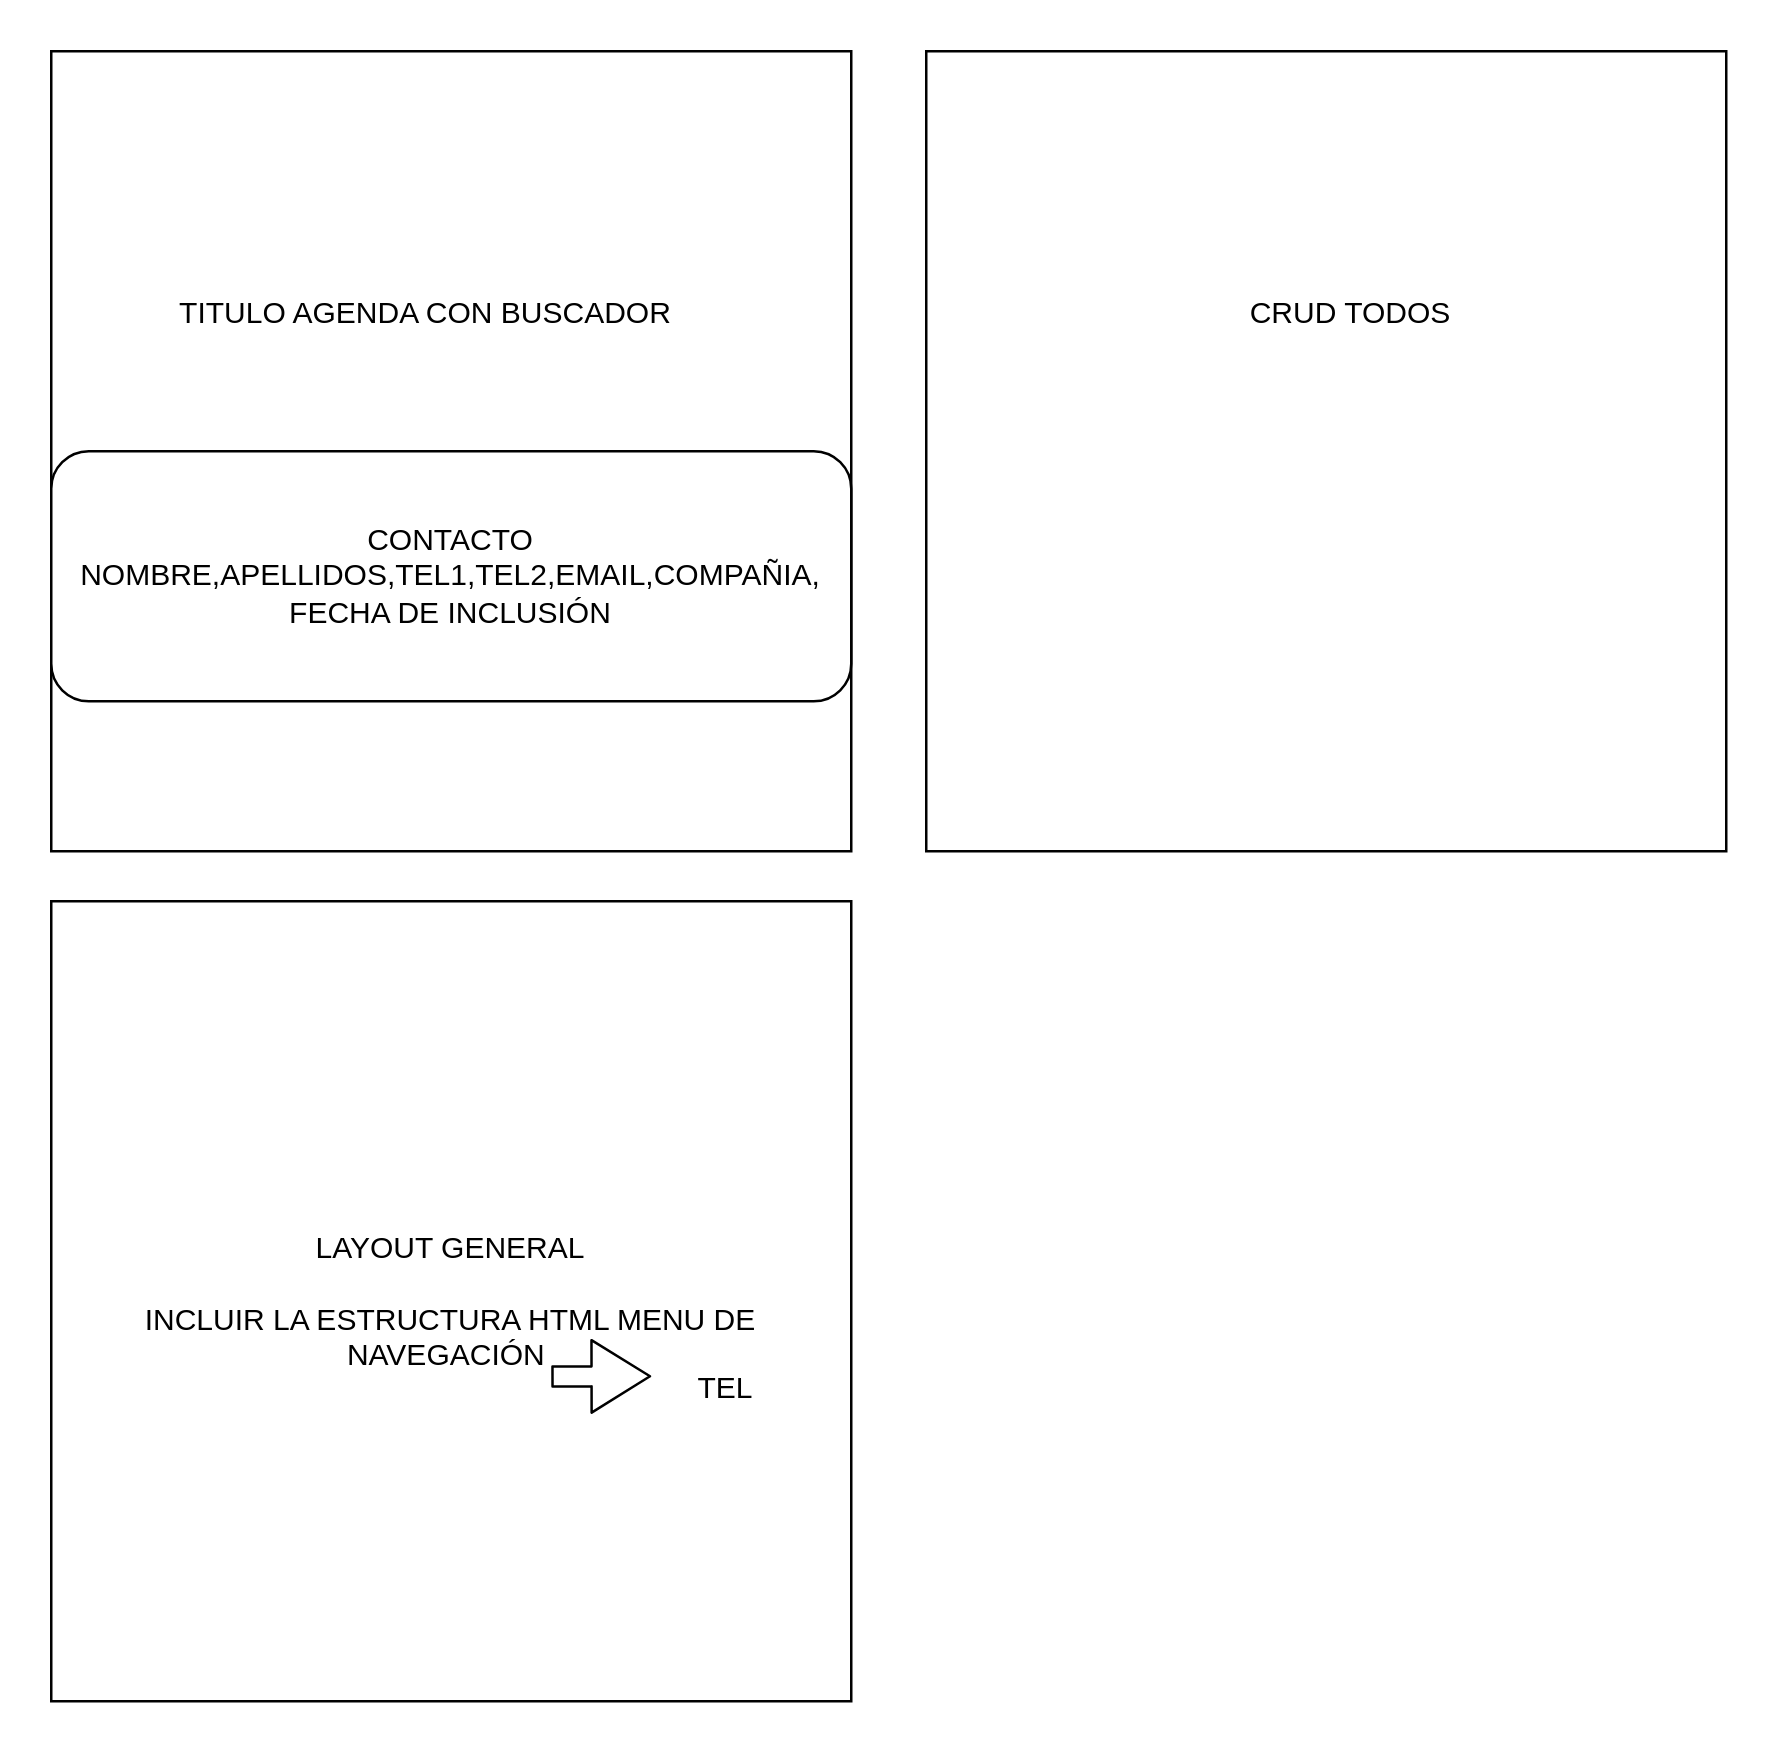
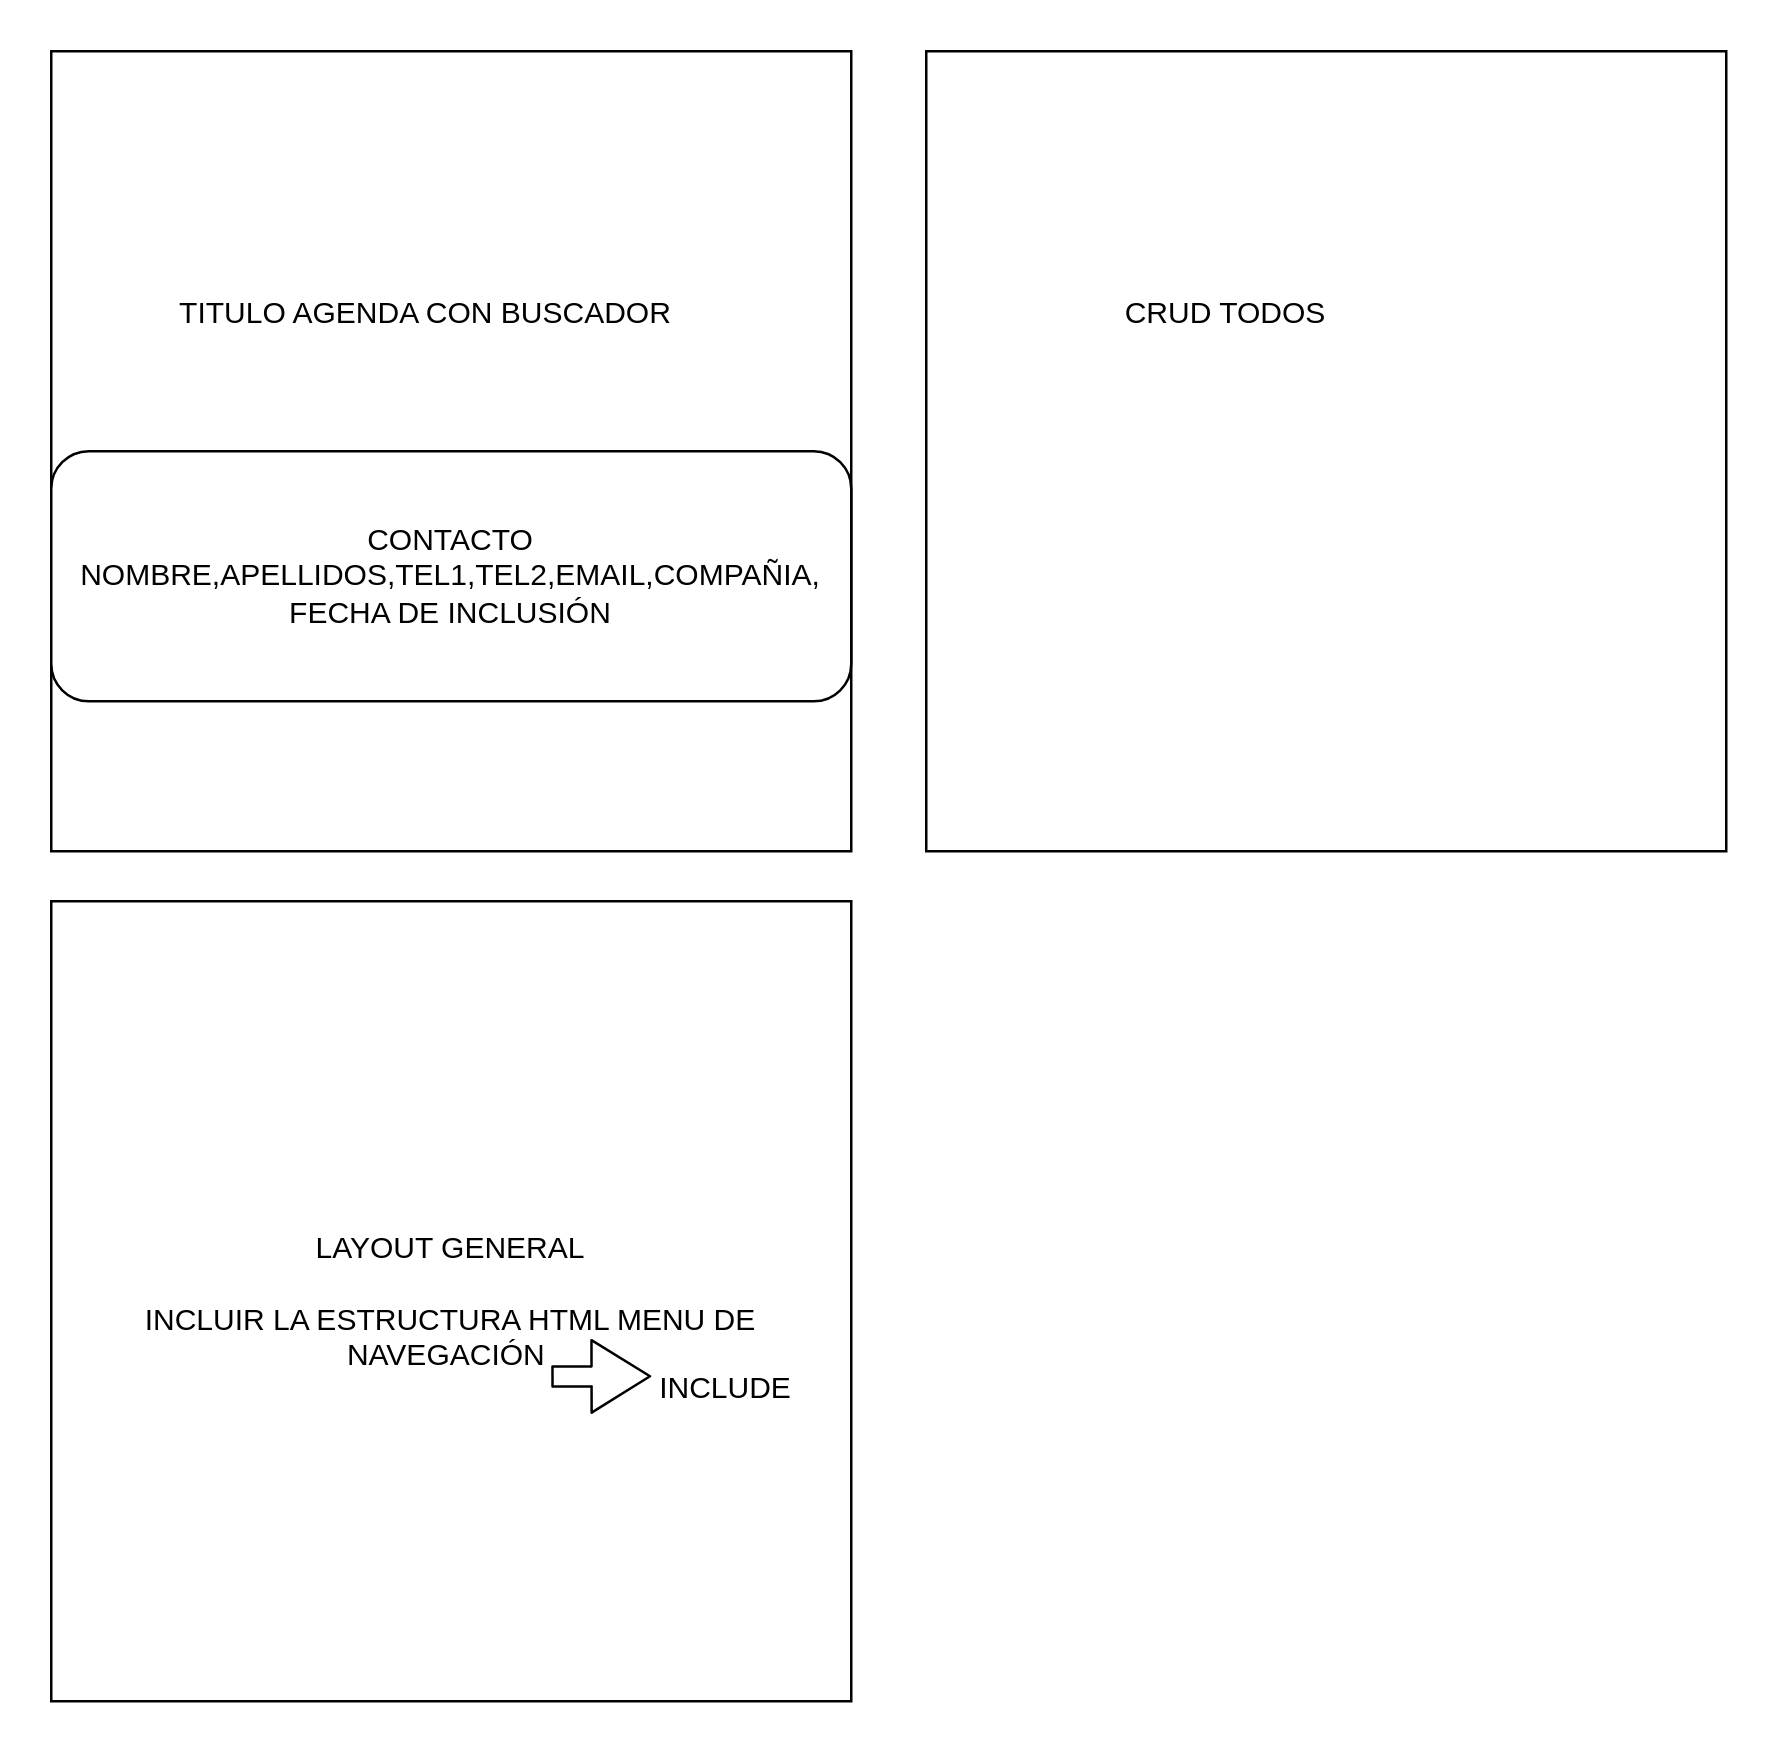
node "CRUD TODOS": moved (1351, 314) -> (1226, 314)
node "TEL": label "TEL" -> "INCLUDE"
